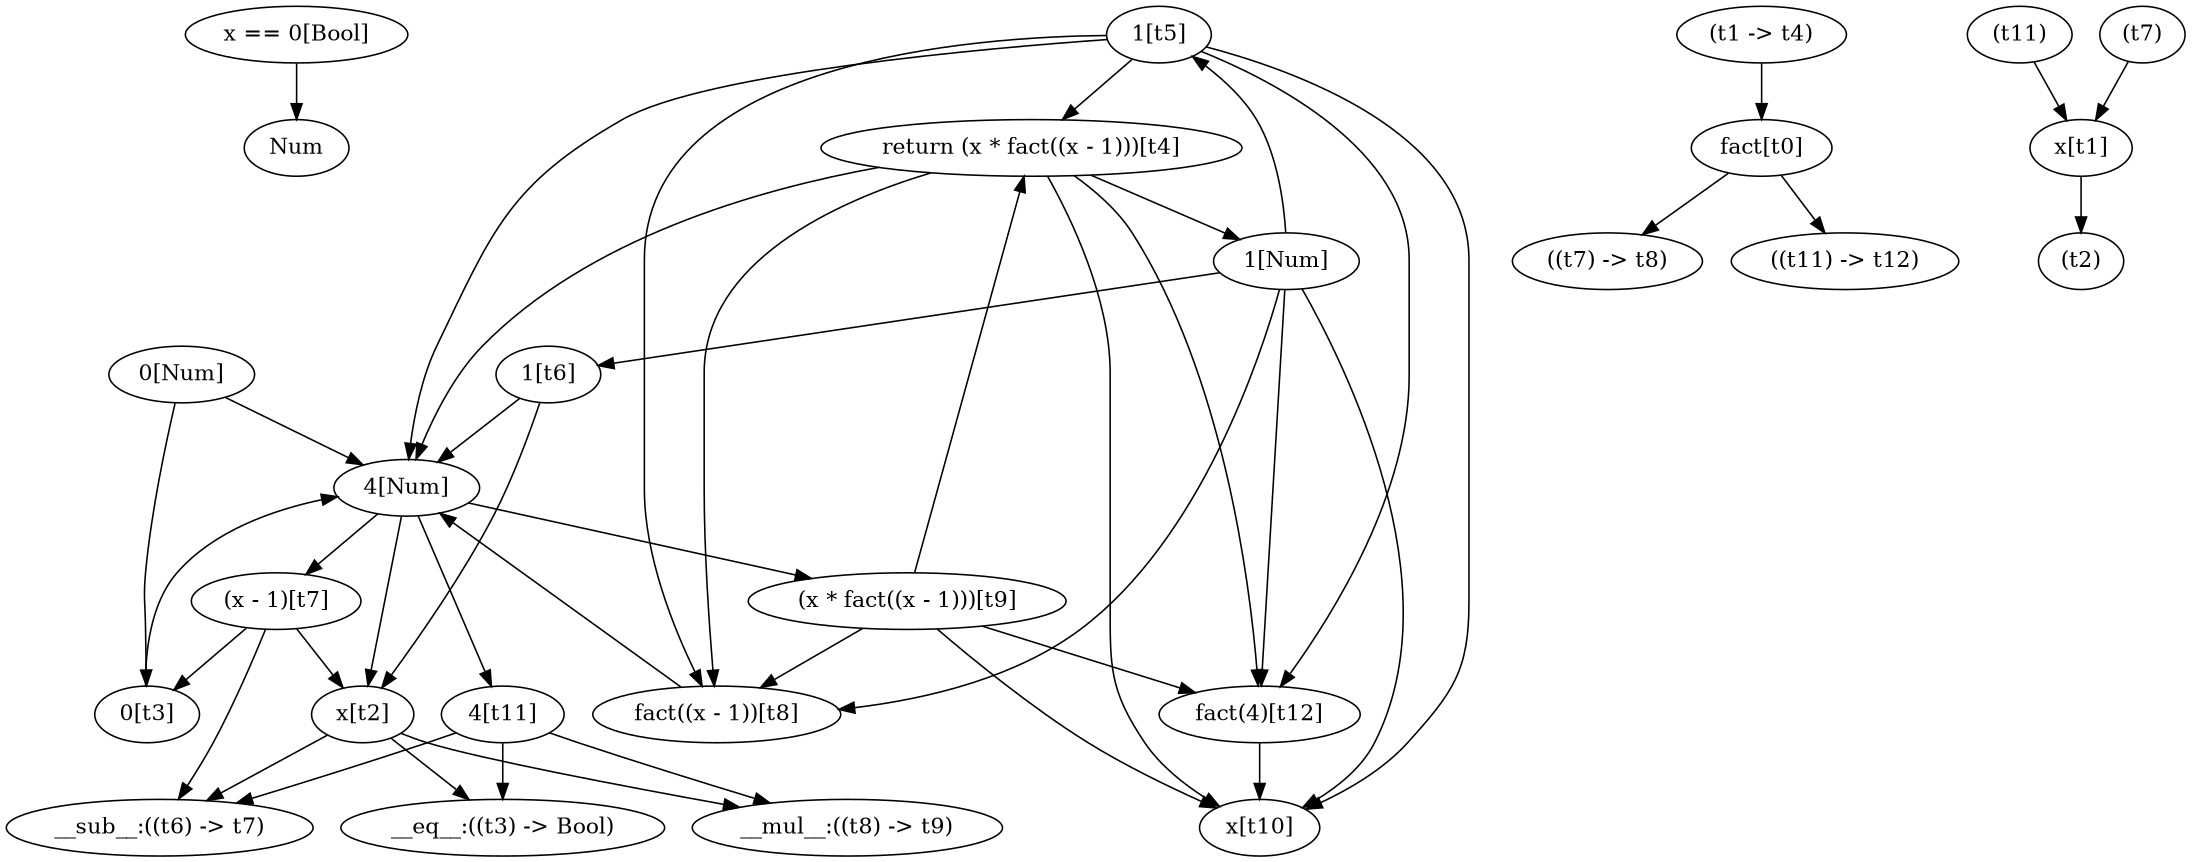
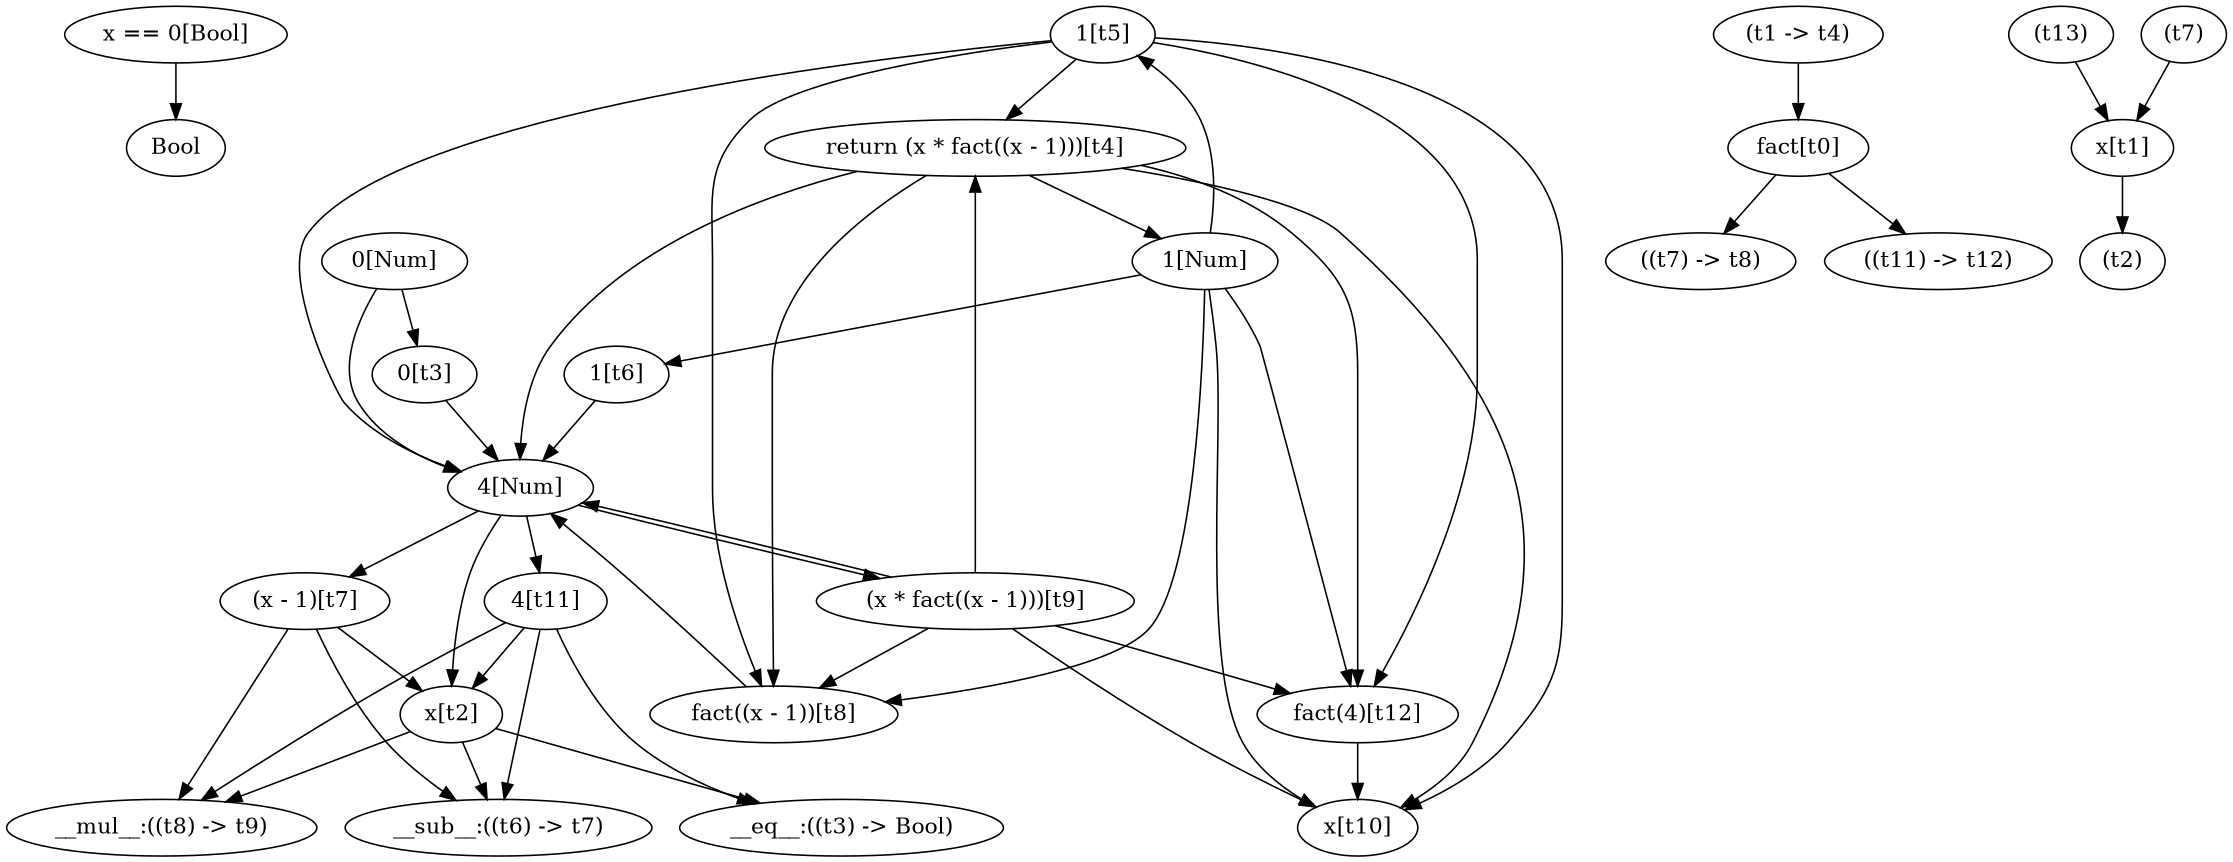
node "(t11)": label "(t11)" -> "(t13)"
node "Num": label "Num" -> "Bool"
edge "(x * fact((x - 1)))[t9]" -> "4[Num]": added
edge "1[t6]" -> "x[t2]": now "4[t11]" -> "x[t2]"
edge "(x - 1)[t7]" -> "0[t3]": now "(x - 1)[t7]" -> "__mul__:((t8) -> t9)"
